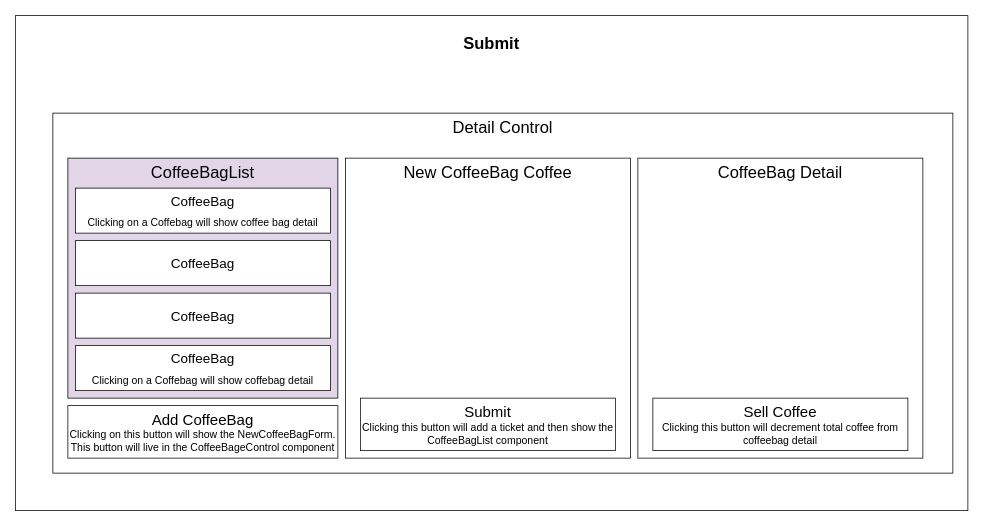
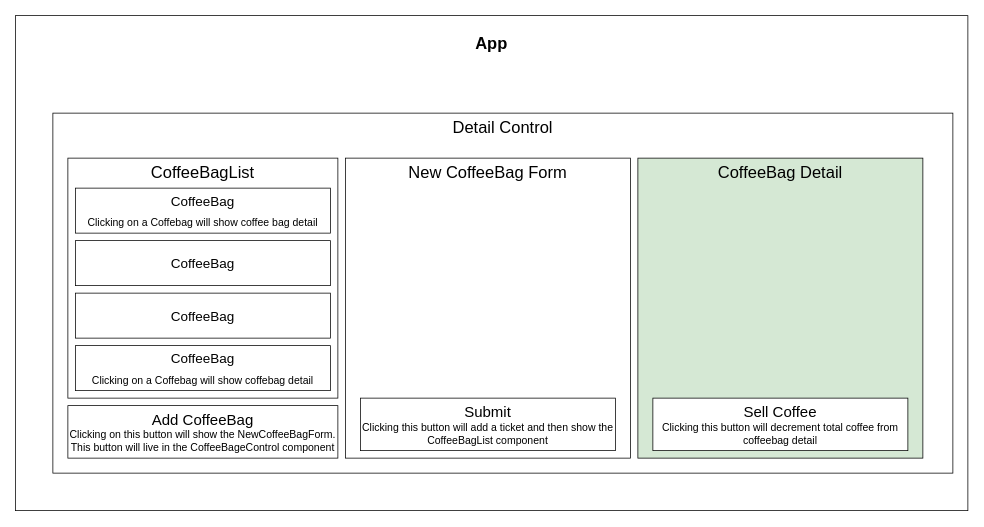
node "Submit": label "Submit" -> "App"
node "CoffeeBagList": fillcolor #e1d5e7 -> #ffffff
node "New CoffeeBag Coffee": label "New CoffeeBag Coffee" -> "New CoffeeBag Form"
node "CoffeeBag Detail": fillcolor #ffffff -> #d5e8d4
